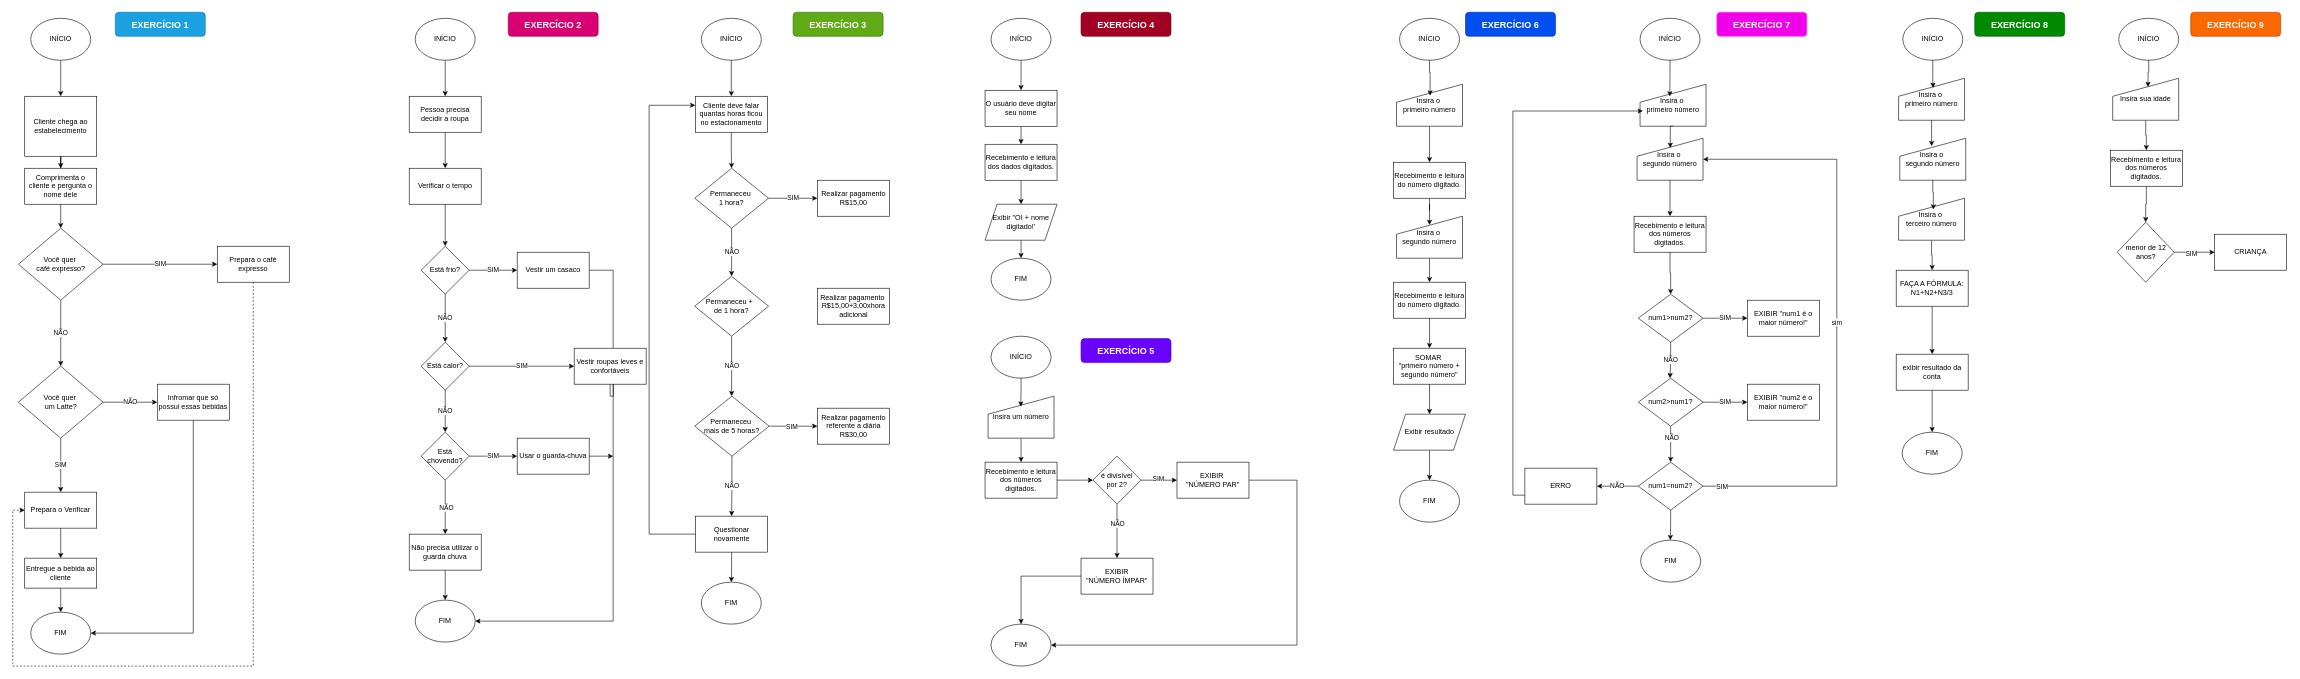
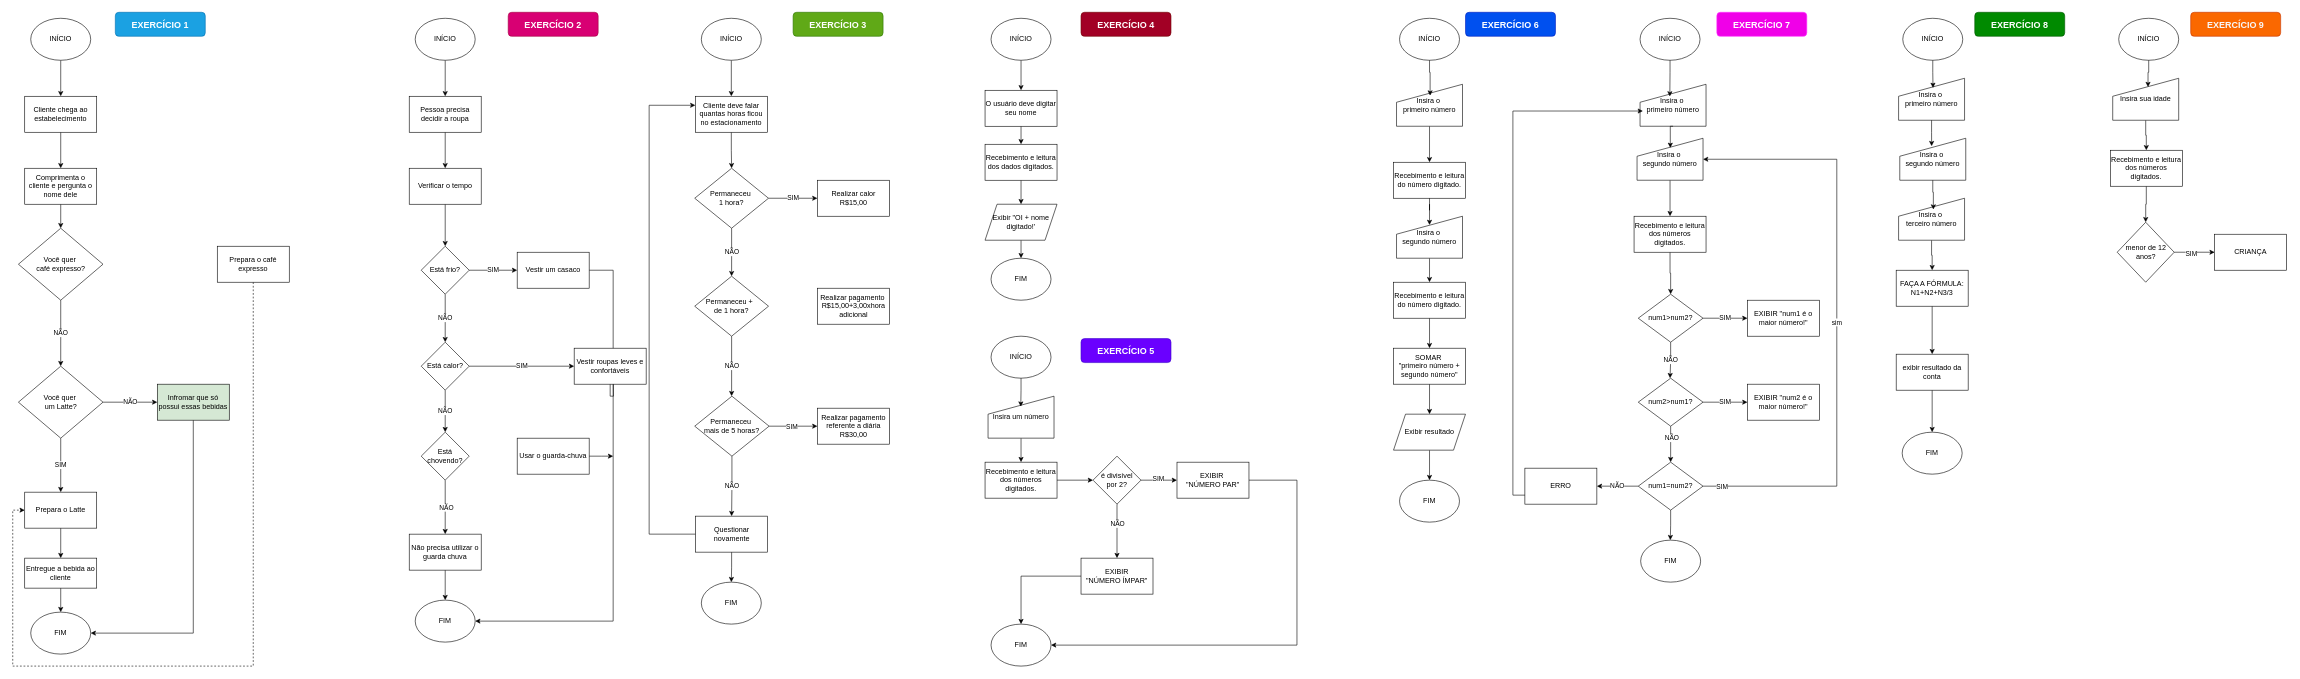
node "Cliente chega ao estabelecimento": size 72x60 -> 72x36
node "Realizar pagamento R$15,00": label "Realizar pagamento R$15,00" -> "Realizar calor R$15,00"
edge "Você quer café expresso?" -> "Prepara o café expresso": removed, label "SIM"
node "Infromar que só possui essas bebidas": fillcolor #ffffff -> #d5e8d4
edge "Está chovendo?" -> "Usar o guarda-chuva": removed, label "SIM"
node "Prepara o Verificar": label "Prepara o Verificar" -> "Prepara o Latte"
